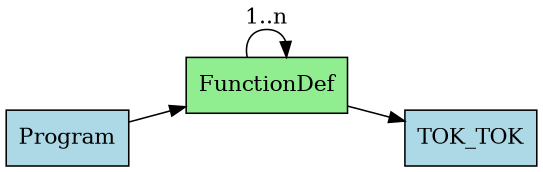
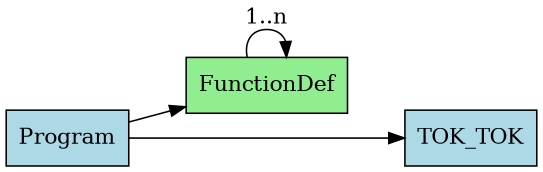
edge "FunctionDef" -> "TOK_TOK": now "Program" -> "TOK_TOK"
